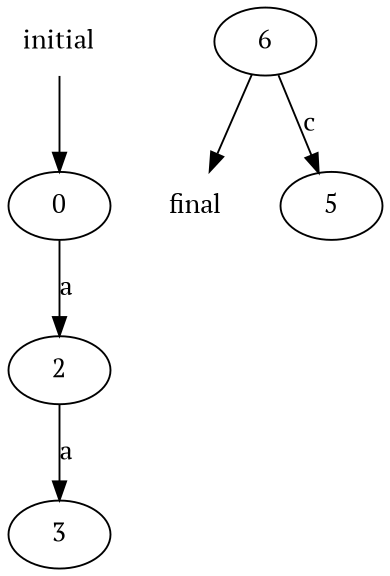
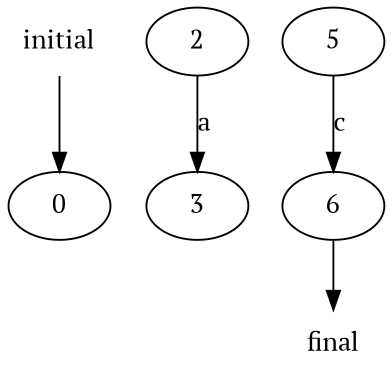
edge "6" -> "5": reversed
edge "0" -> "2": removed, label "a"
